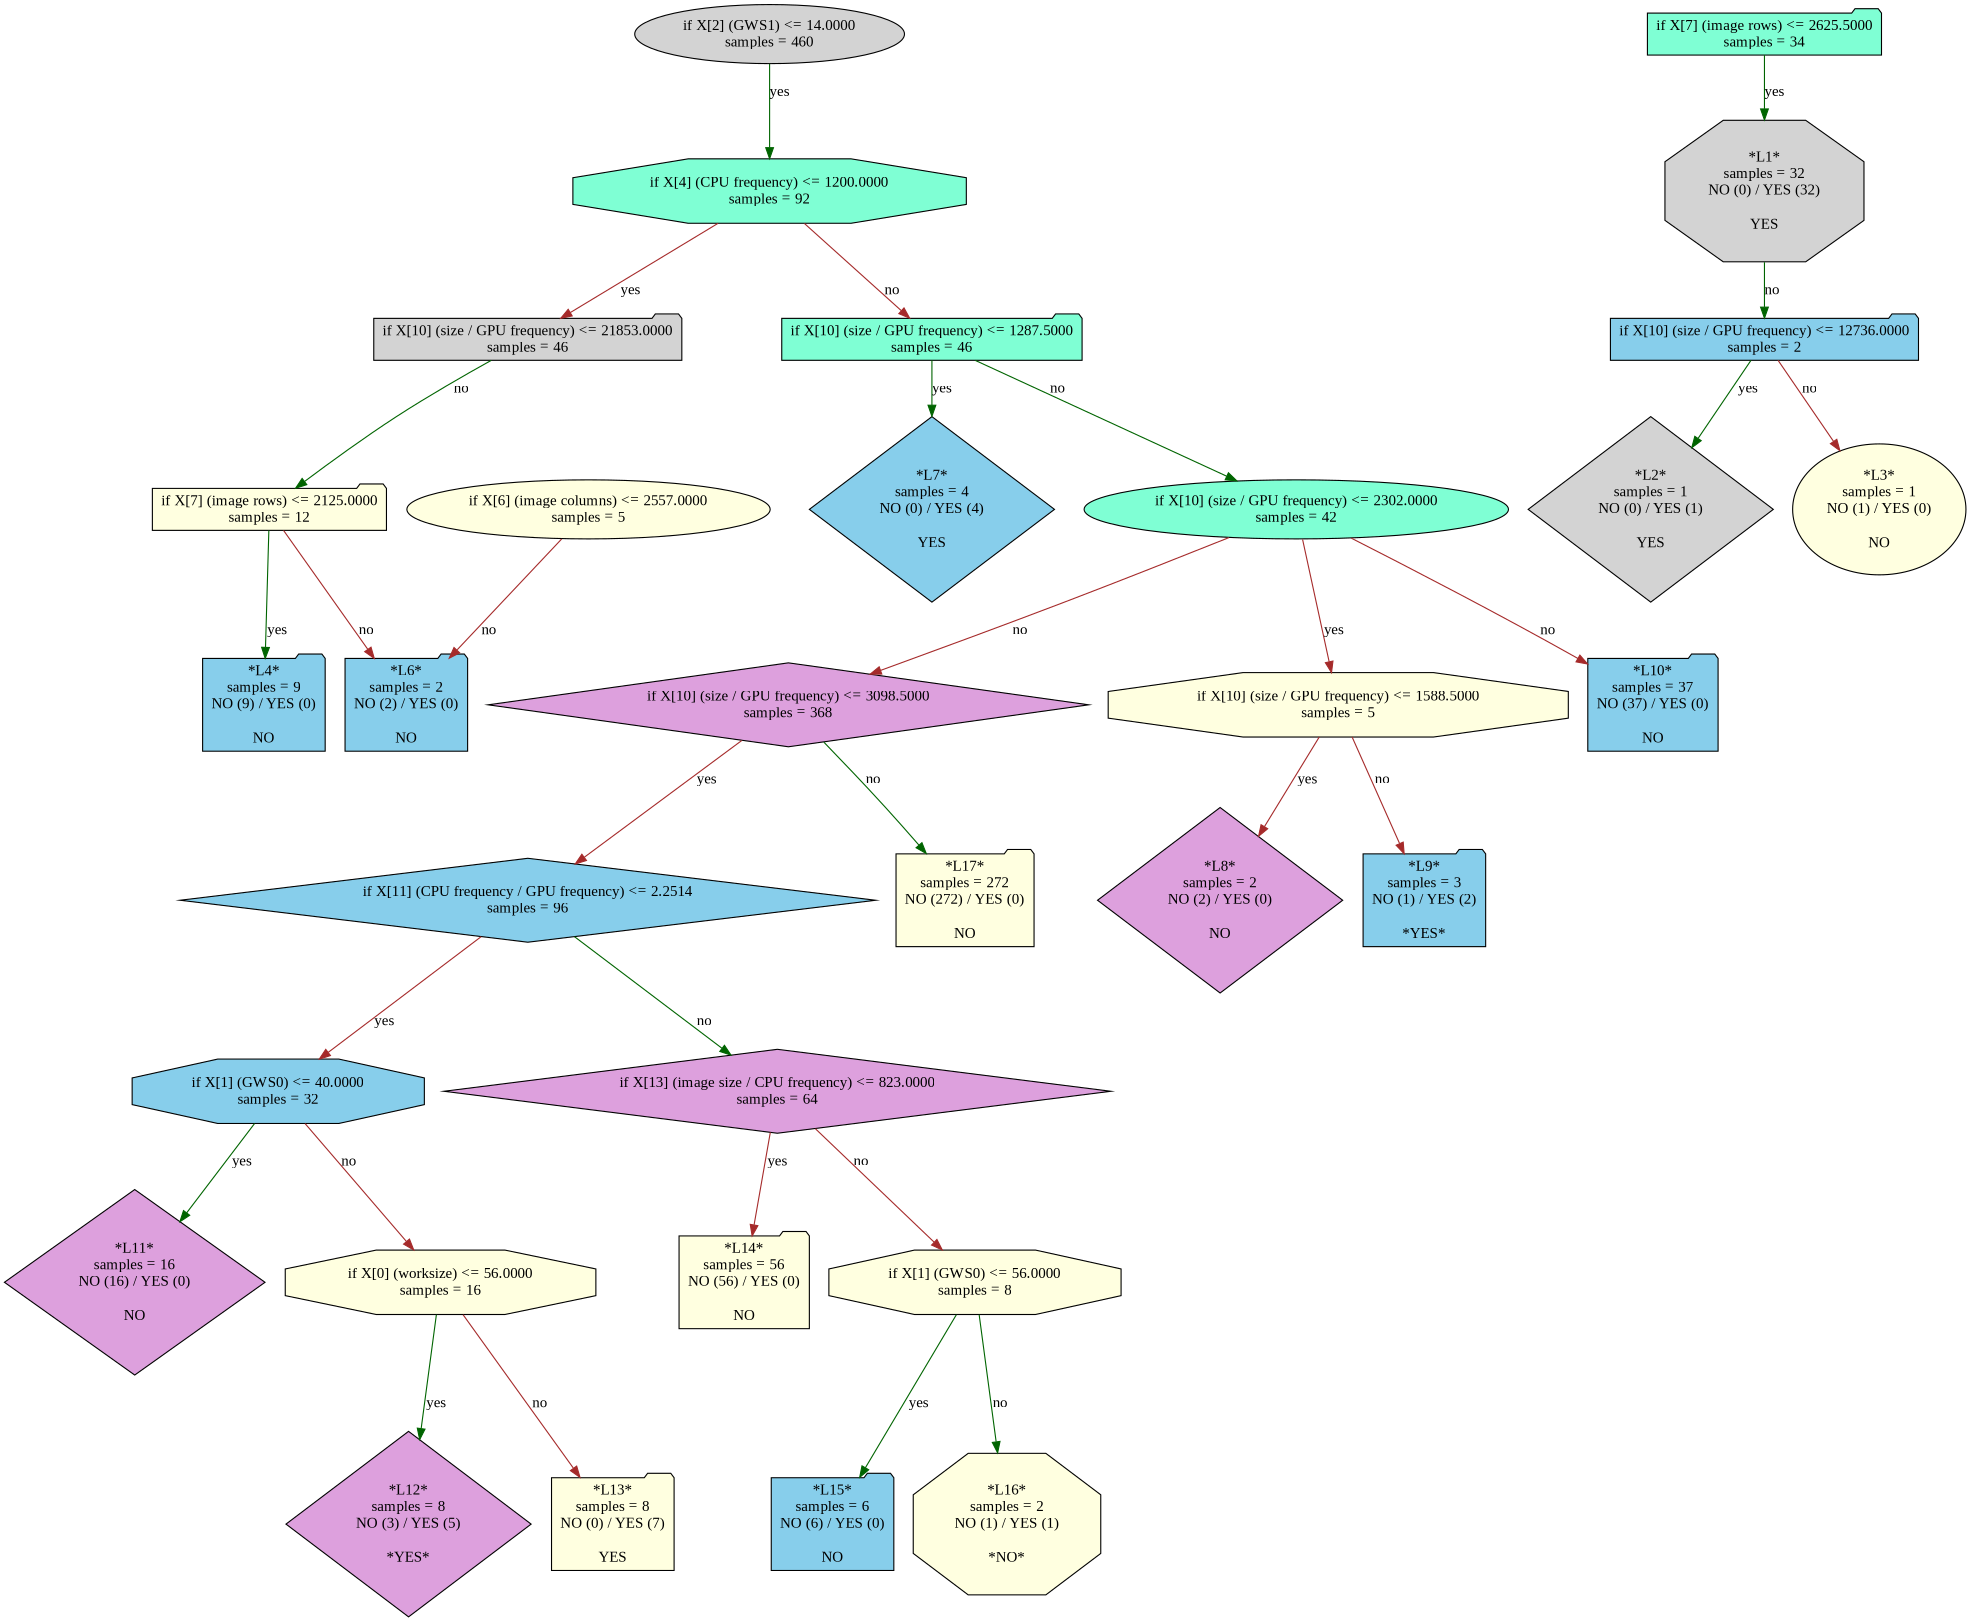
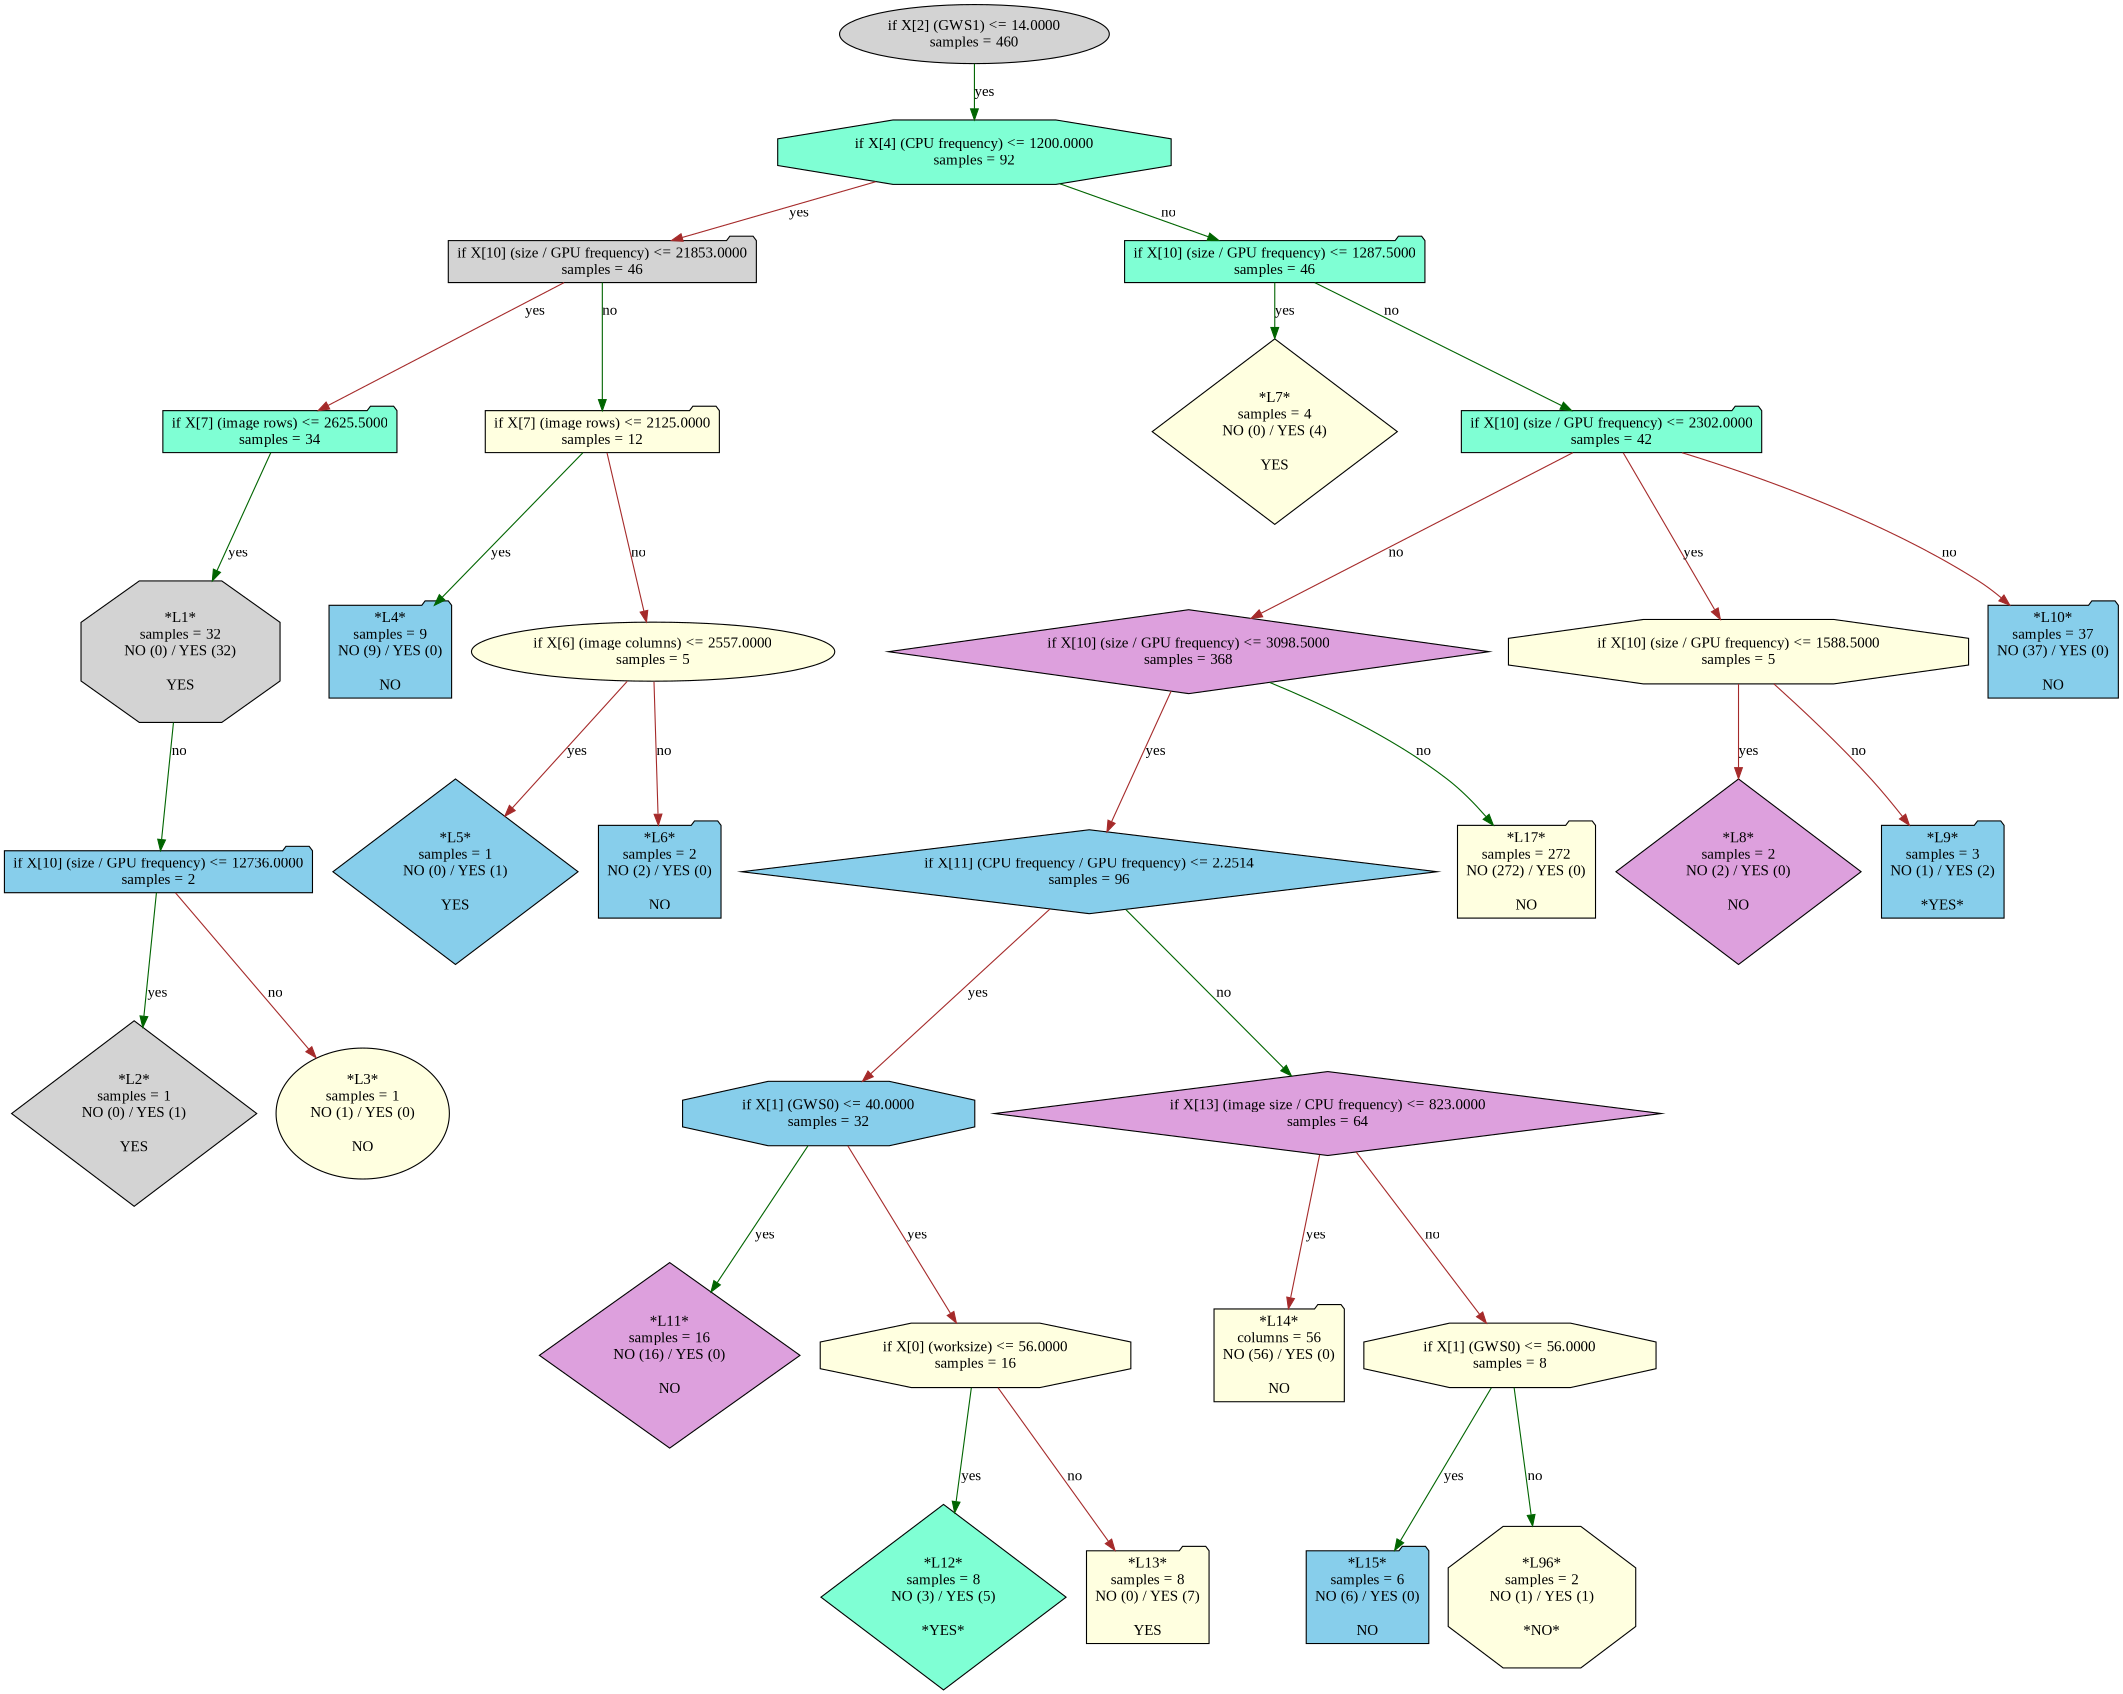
edge "if X[4] (CPU frequency) <= 1200.0000 samples = 92" -> "if X[10] (size / GPU frequency) <= 1287.5000 samples = 46": color brown -> darkgreen
edge "if X[10] (size / GPU frequency) <= 21853.0000 samples = 46" -> "if X[7] (image rows) <= 2625.5000 samples = 34": added, label "yes"
node "*L7* samples = 4 NO (0) / YES (4) YES": fillcolor skyblue -> lightyellow
node "if X[10] (size / GPU frequency) <= 2302.0000 samples = 42": shape ellipse -> folder
edge "if X[7] (image rows) <= 2125.0000 samples = 12" -> "*L6* samples = 2 NO (2) / YES (0) NO": now "if X[7] (image rows) <= 2125.0000 samples = 12" -> "if X[6] (image columns) <= 2557.0000 samples = 5"
node "*L5* samples = 1 NO (0) / YES (1) YES": added
edge "if X[1] (GWS0) <= 40.0000 samples = 32" -> "if X[0] (worksize) <= 56.0000 samples = 16": label "no" -> "yes"
node "*L14* samples = 56 NO (56) / YES (0) NO": label "*L14* samples = 56 NO (56) / YES (0) NO" -> "*L14* columns = 56 NO (56) / YES (0) NO"
node "*L12* samples = 8 NO (3) / YES (5) *YES*": fillcolor plum -> aquamarine
node "*L16* samples = 2 NO (1) / YES (1) *NO*": label "*L16* samples = 2 NO (1) / YES (1) *NO*" -> "*L96* samples = 2 NO (1) / YES (1) *NO*"
